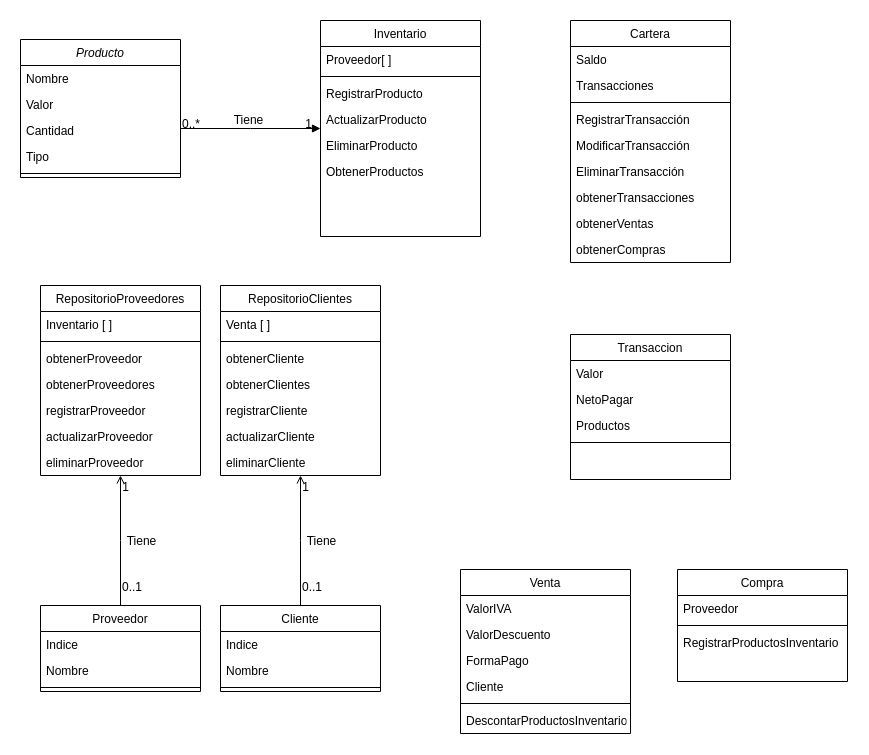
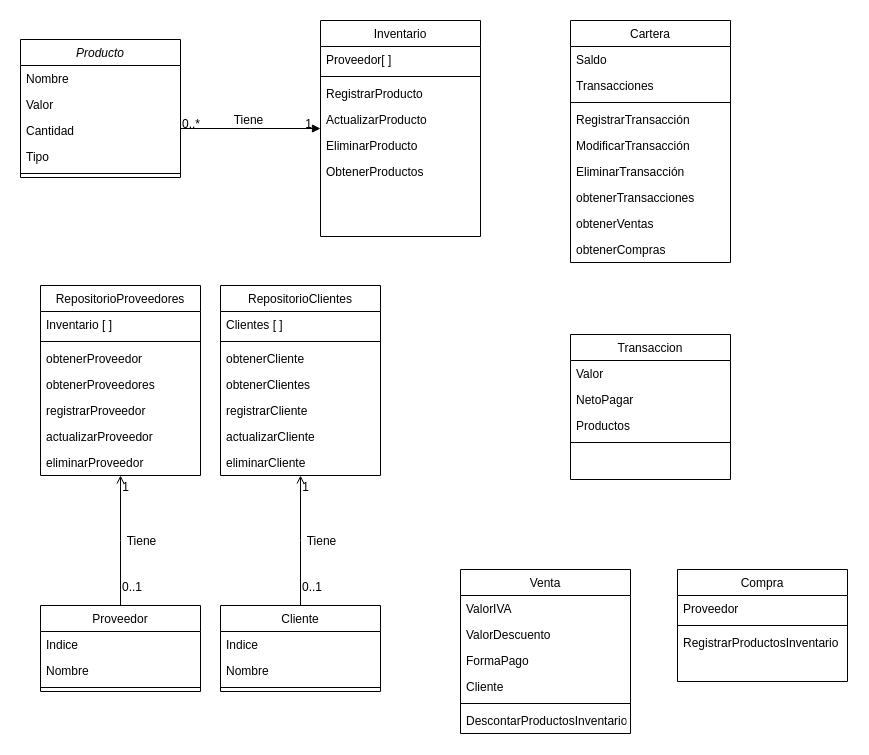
node "Venta [ ]": label "Venta [ ]" -> "Clientes [ ]"
